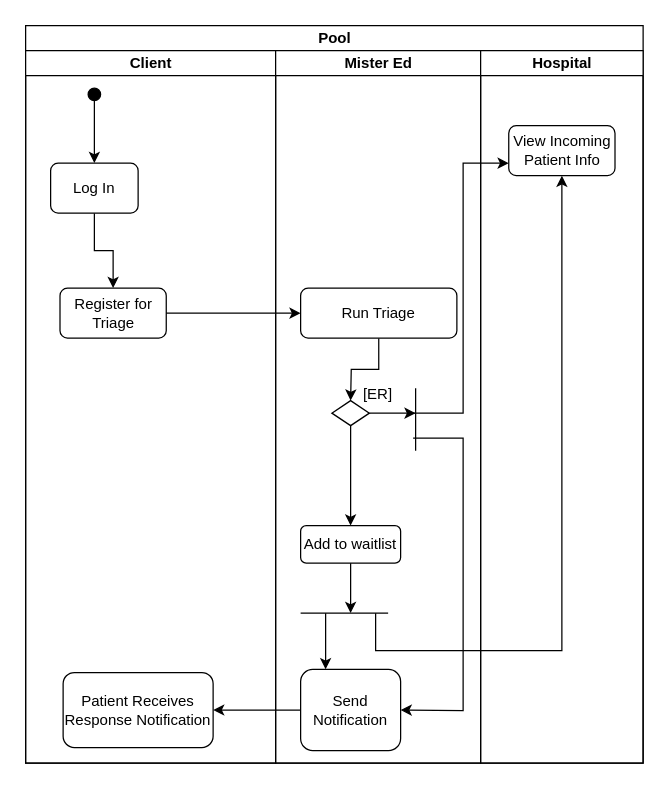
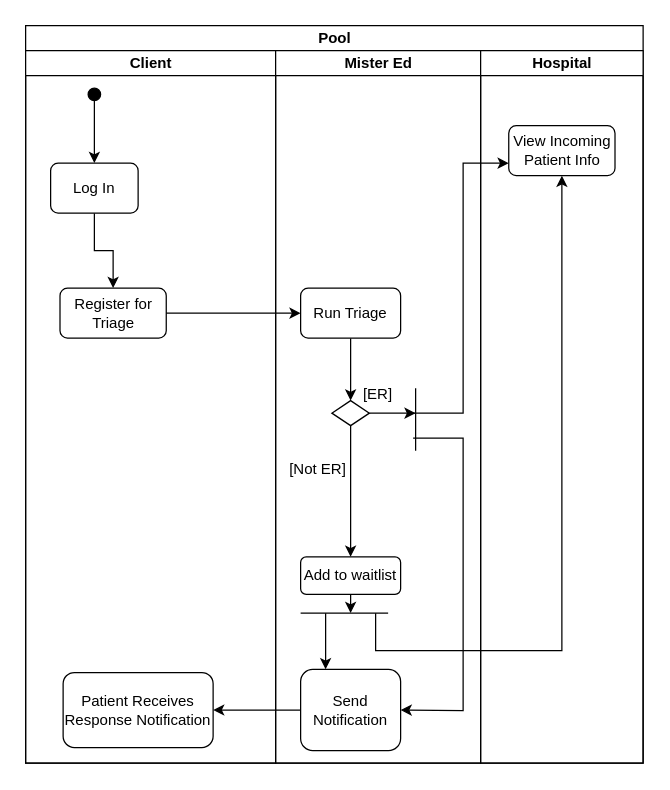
node "Run Triage": size 156x50 -> 100x50
node "[Not ER]": added
node "Add to waitlist": moved (351, 544) -> (351, 576)
